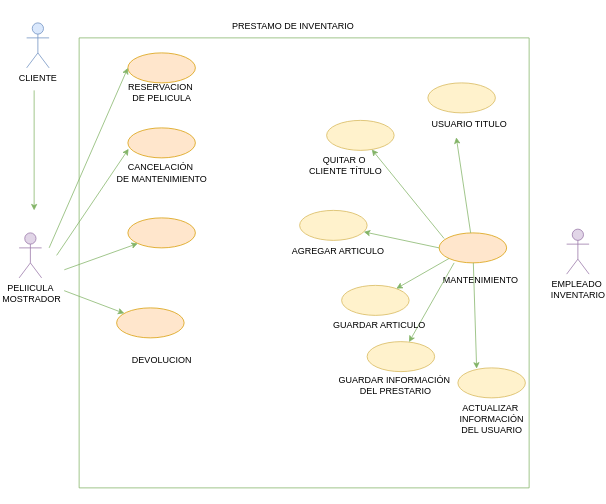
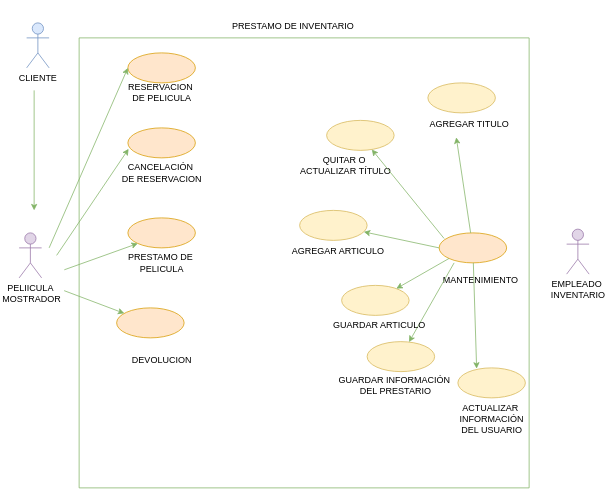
node "USUARIO TITULO": label "USUARIO TITULO" -> "AGREGAR TITULO"
node "QUITAR O CLIENTE TÍTULO": label "QUITAR O CLIENTE TÍTULO" -> "QUITAR O ACTUALIZAR TÍTULO"
node "CANCELACIÓN DE MANTENIMIENTO": label "CANCELACIÓN DE MANTENIMIENTO" -> "CANCELACIÓN DE RESERVACION"
node "PRESTAMO DE PELICULA": added
